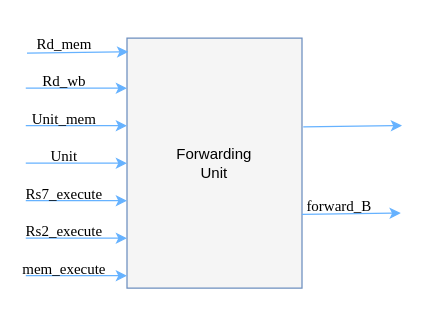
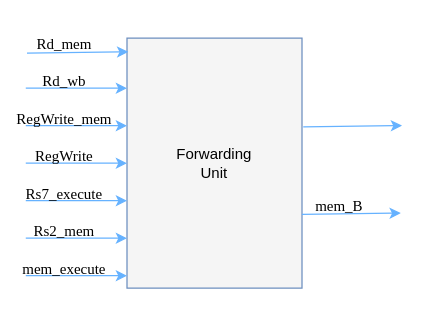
node "Unit_mem": label "Unit_mem" -> "RegWrite_mem"
node "Unit": label "Unit" -> "RegWrite"
node "forward_B": label "forward_B" -> "mem_B"
node "Rs2_execute": label "Rs2_execute" -> "Rs2_mem"
